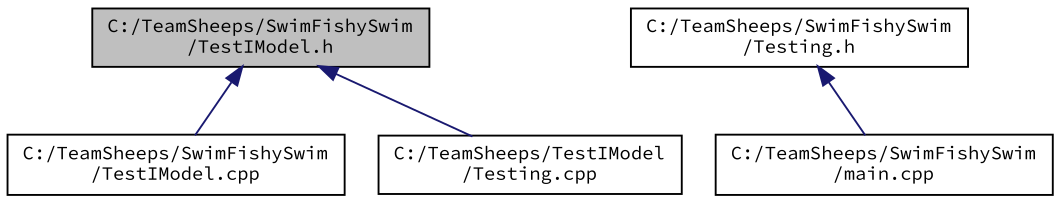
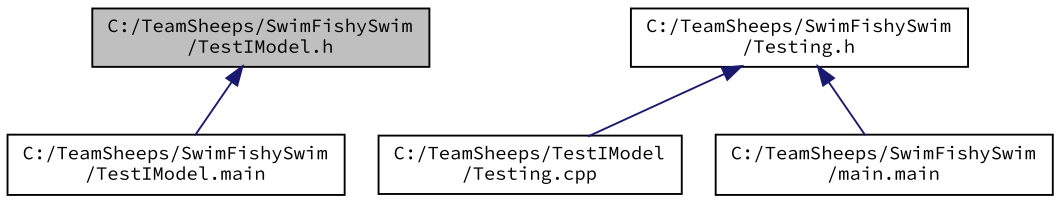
edge "C:/TeamSheeps/TestIModel /Testing.cpp" -> "C:/TeamSheeps/SwimFishySwim /TestIModel.h": now "C:/TeamSheeps/TestIModel /Testing.cpp" -> "C:/TeamSheeps/SwimFishySwim /Testing.h"
node "C:/TeamSheeps/SwimFishySwim /TestIModel.cpp": label "C:/TeamSheeps/SwimFishySwim /TestIModel.cpp" -> "C:/TeamSheeps/SwimFishySwim /TestIModel.main"
node "C:/TeamSheeps/SwimFishySwim /main.cpp": label "C:/TeamSheeps/SwimFishySwim /main.cpp" -> "C:/TeamSheeps/SwimFishySwim /main.main"
